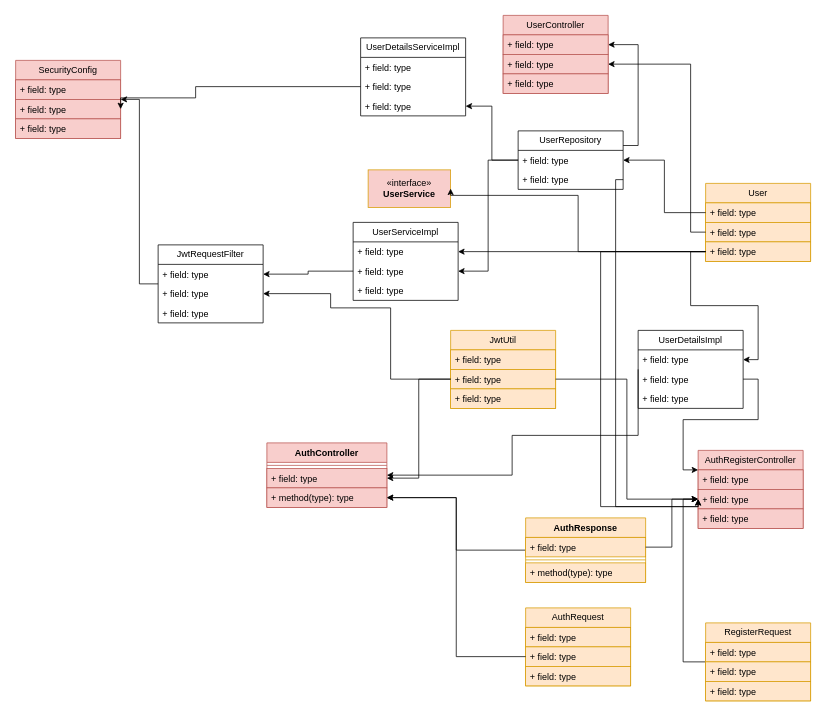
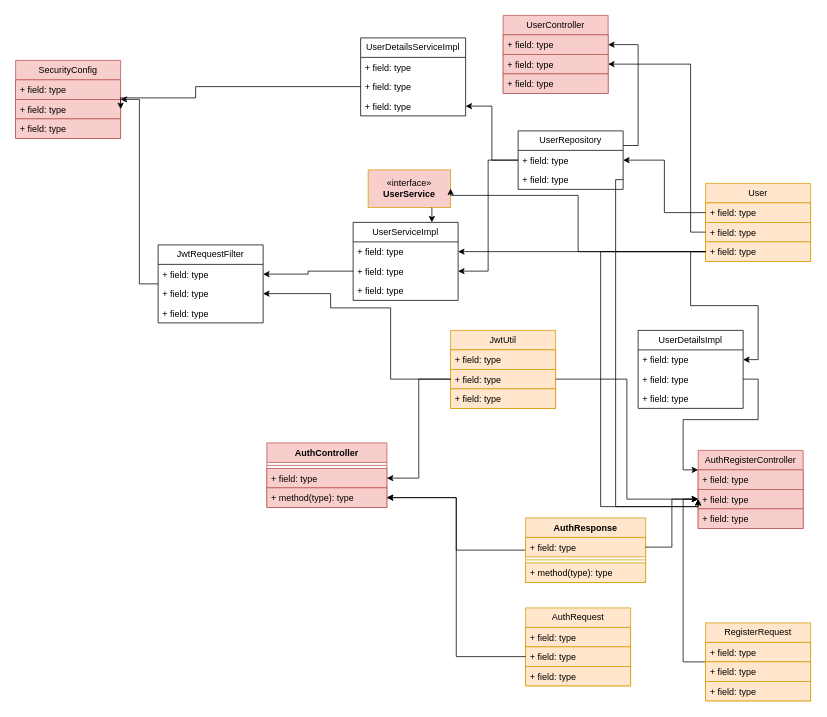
edge "«interface» UserService" -> "UserServiceImpl": added
edge "UserDetailsImpl" -> "AuthController": removed
